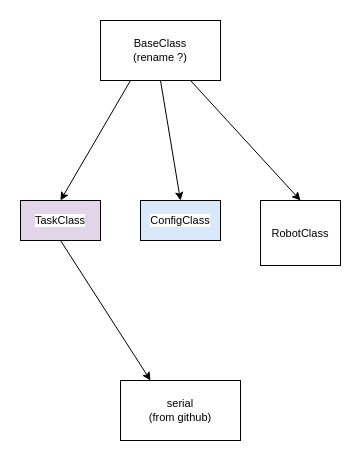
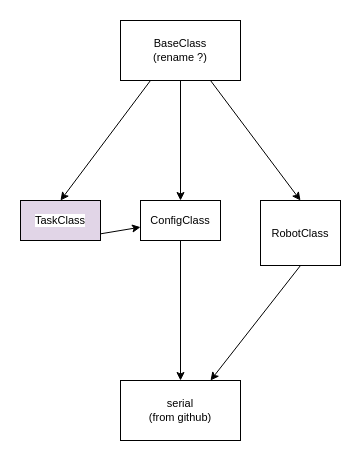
node "BaseClass (rename ?)": moved (161, 51) -> (181, 51)
node "ConfigClass": fillcolor #dae8fc -> #ffffff
edge "ConfigClass" -> "serial (from github)": added
edge "TaskClass" -> "serial (from github)": now "TaskClass" -> "ConfigClass"
edge "RobotClass" -> "serial (from github)": added
